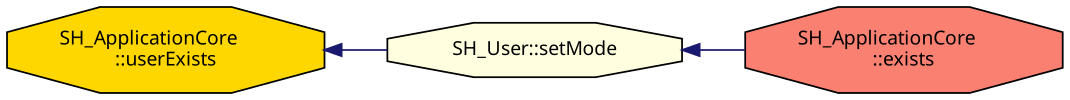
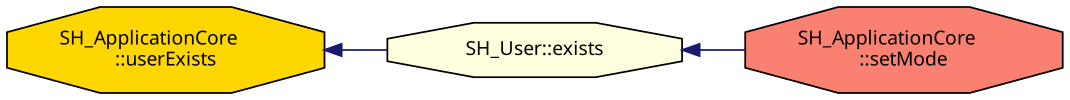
node "SH_User::setMode": label "SH_User::setMode" -> "SH_User::exists"
node "SH_ApplicationCore ::exists": label "SH_ApplicationCore ::exists" -> "SH_ApplicationCore ::setMode"
